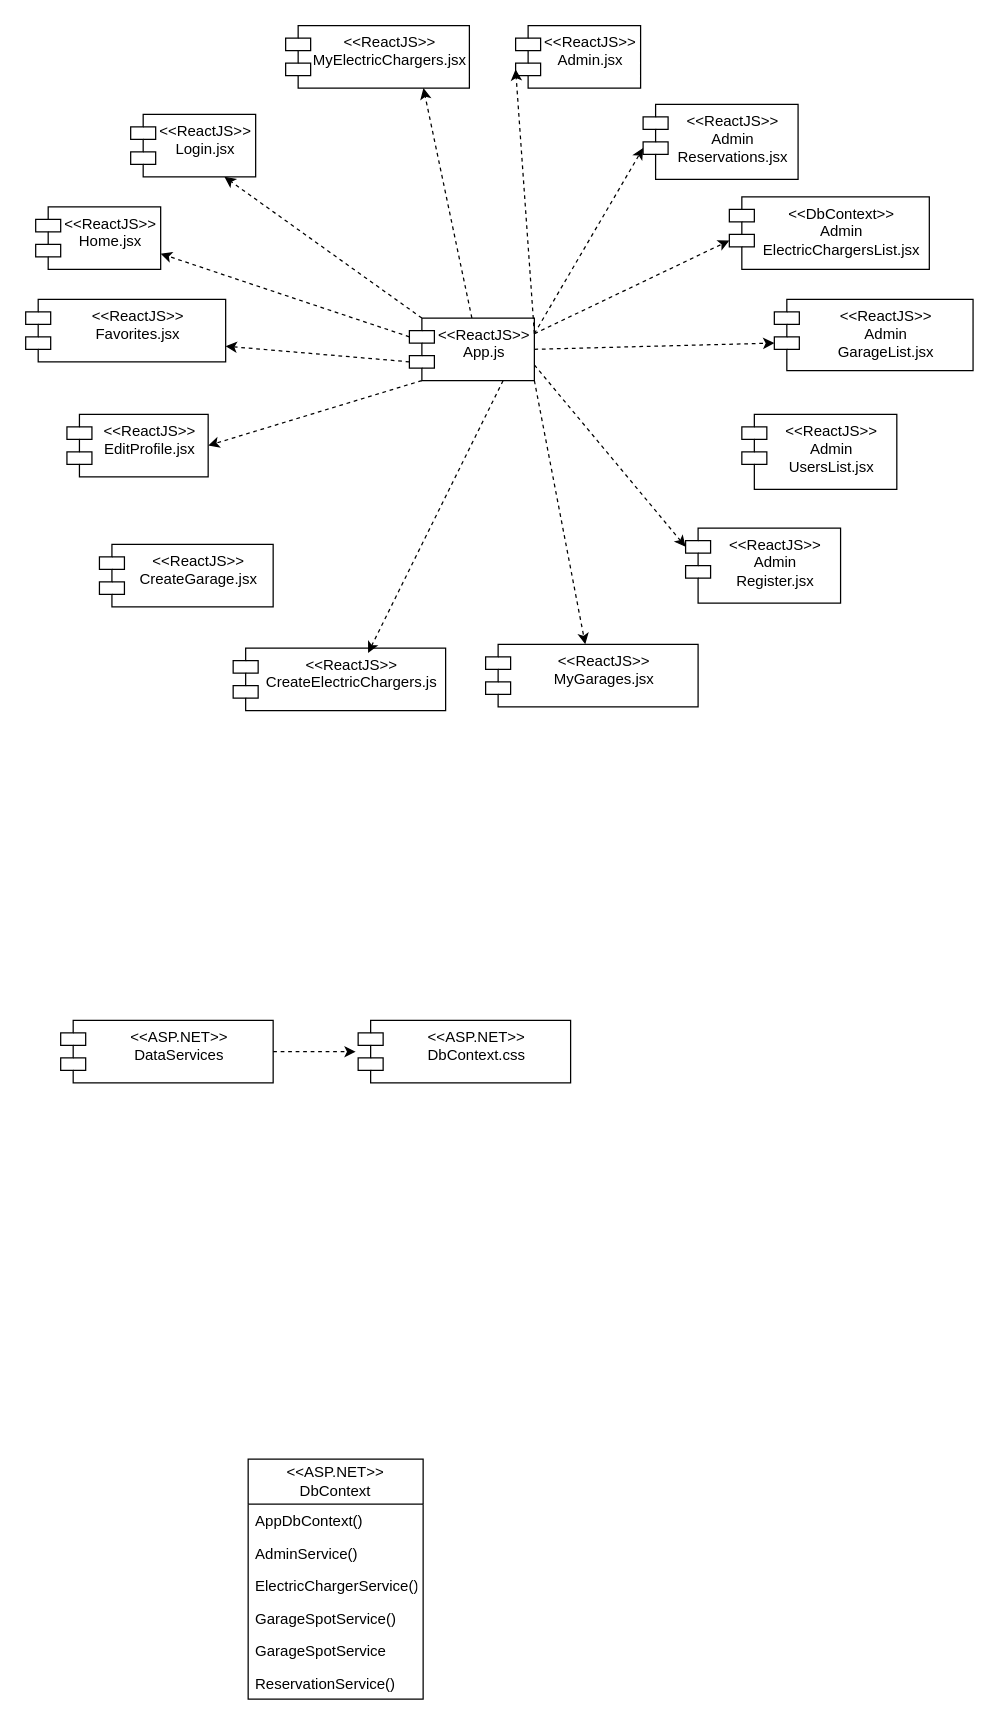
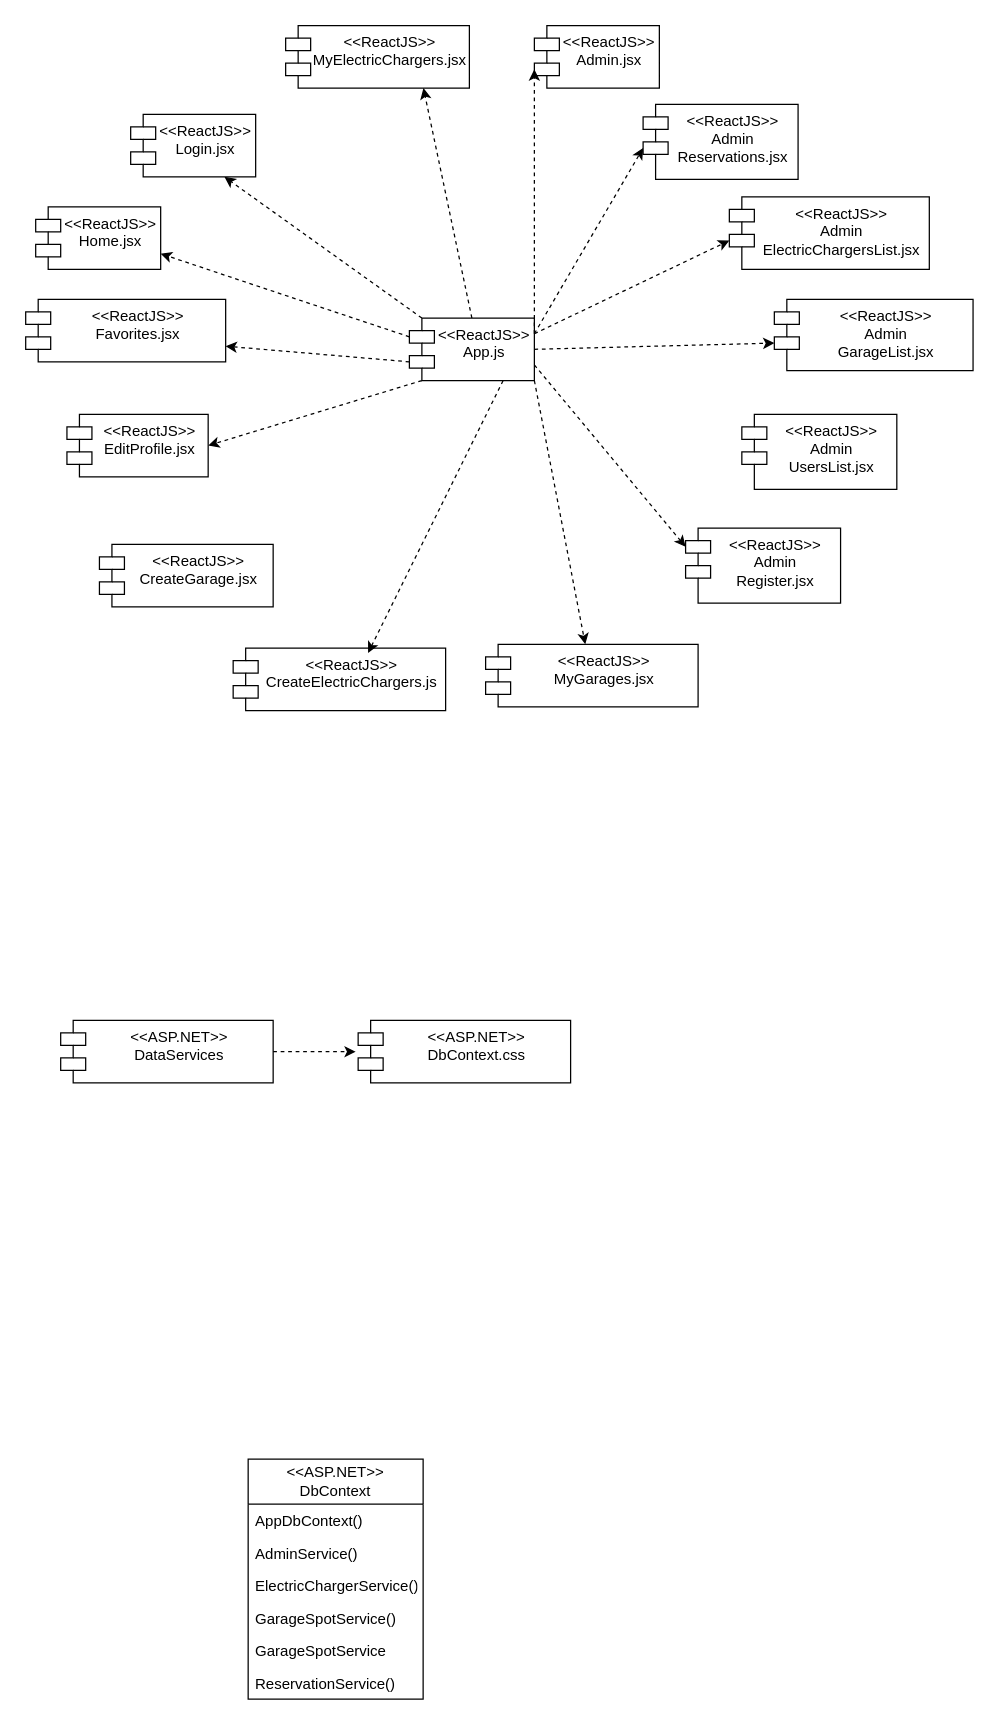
node "<<ReactJS>> Admin.jsx": moved (578, 57) -> (597, 57)
node "<<DbContext>> Admin ElectricChargersList.jsx": label "<<DbContext>> Admin ElectricChargersList.jsx" -> "<<ReactJS>> Admin ElectricChargersList.jsx"
